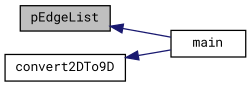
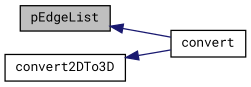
node "main": label "main" -> "convert"
node "convert2DTo9D": label "convert2DTo9D" -> "convert2DTo3D"
